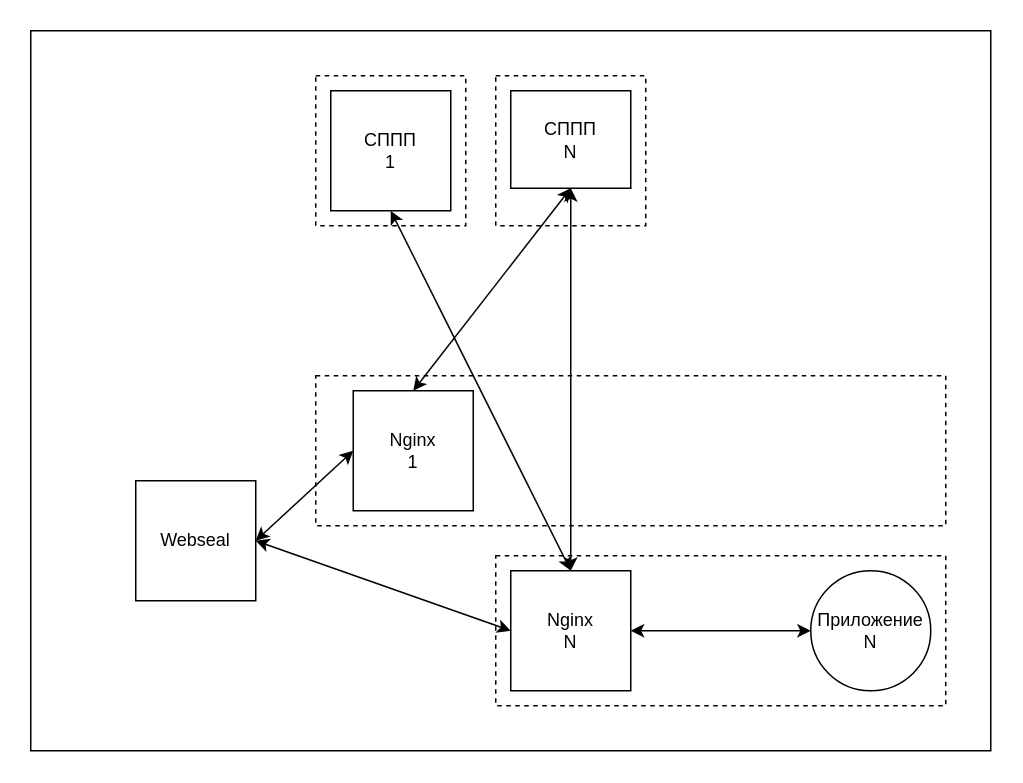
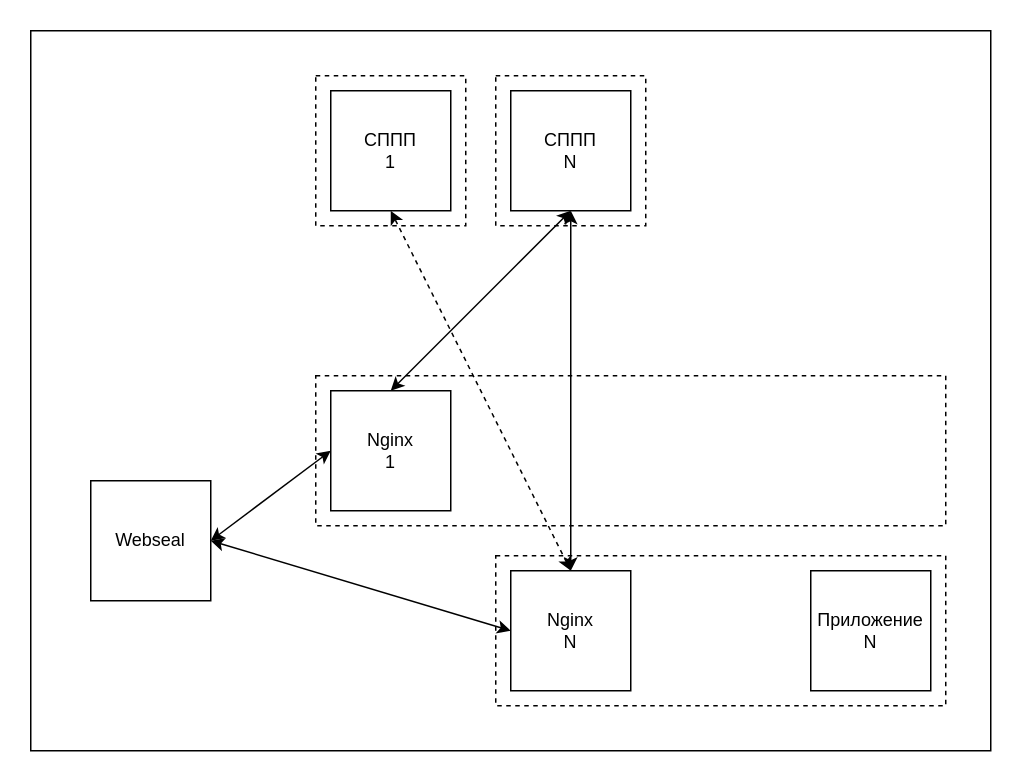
node "СППП N": size 120x98 -> 120x120
edge "СППП 1" -- "Nginx N": style solid -> dashed
node "Nginx 1": moved (413, 451) -> (391, 451)
node "Webseal": moved (196, 541) -> (151, 541)
edge "Nginx N" -- "Приложение N": removed
node "Приложение N": shape ellipse -> rectangle
